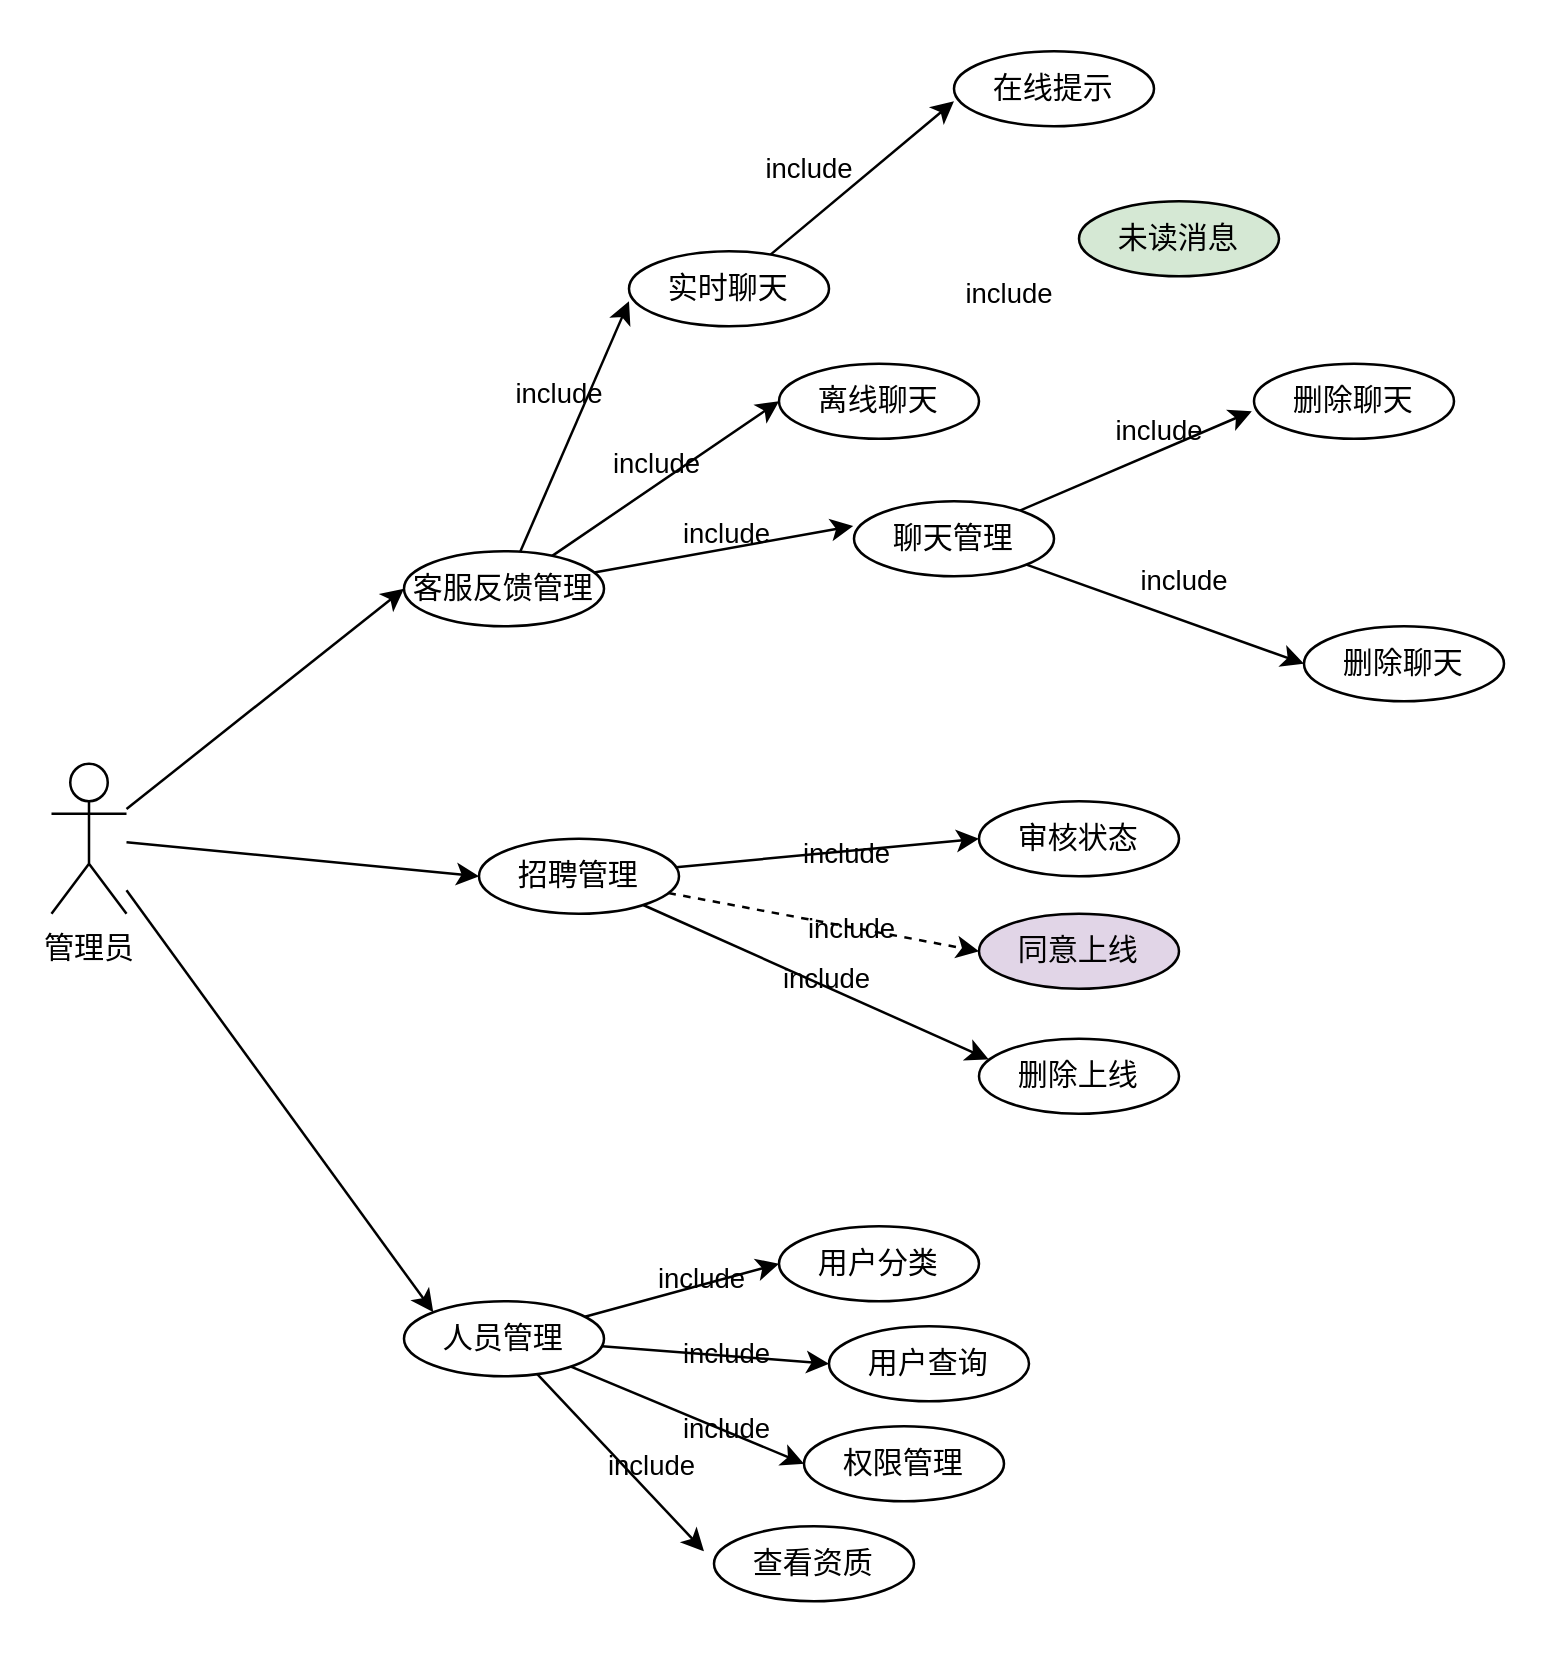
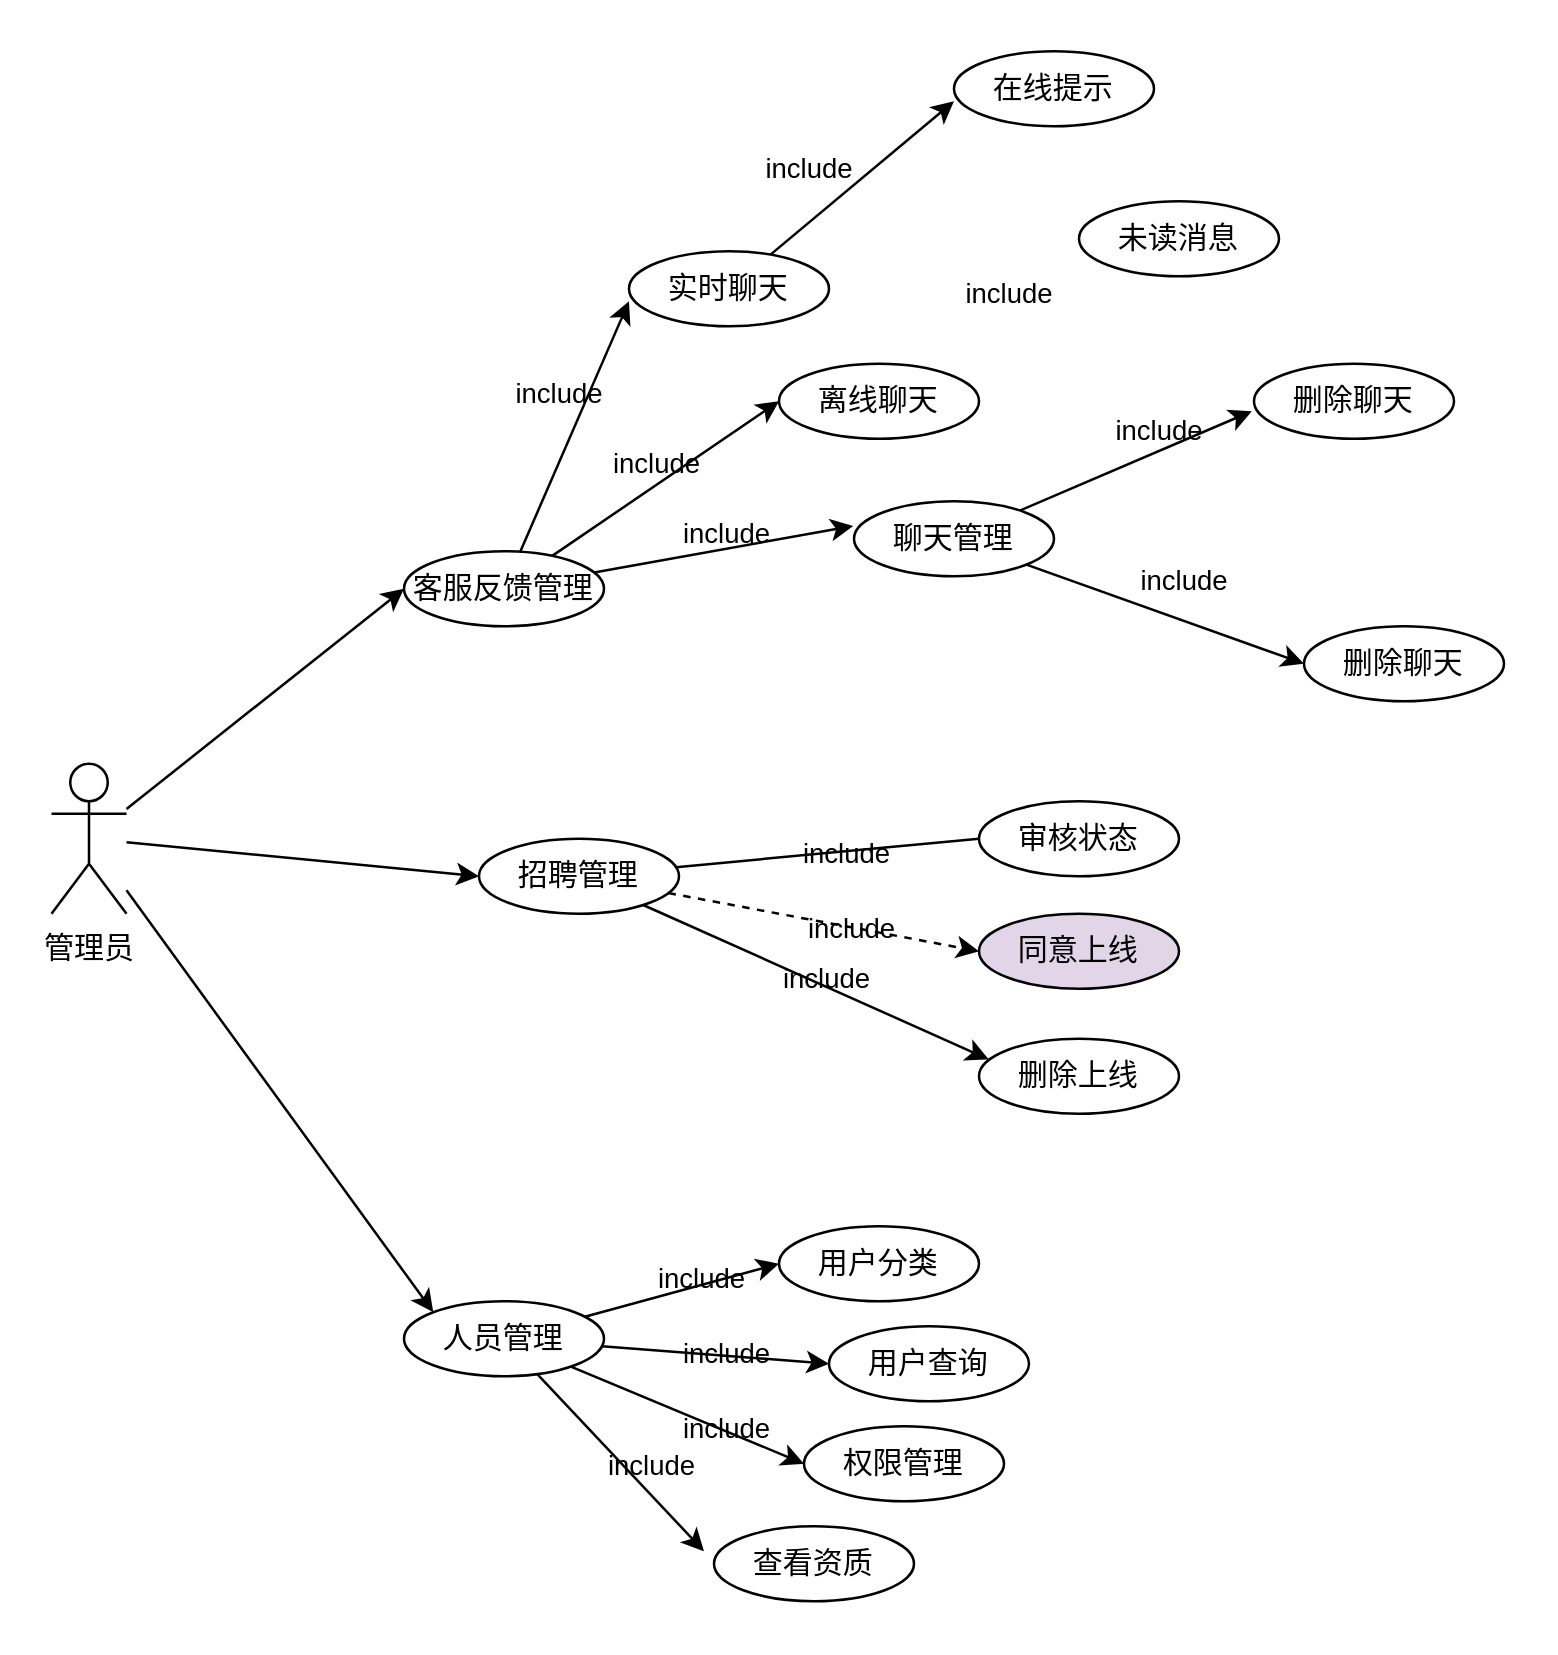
node "未读消息": fillcolor #d5e8d4 -> #ffffff
edge "招聘管理" -> "审核状态": arrowhead classic -> none
